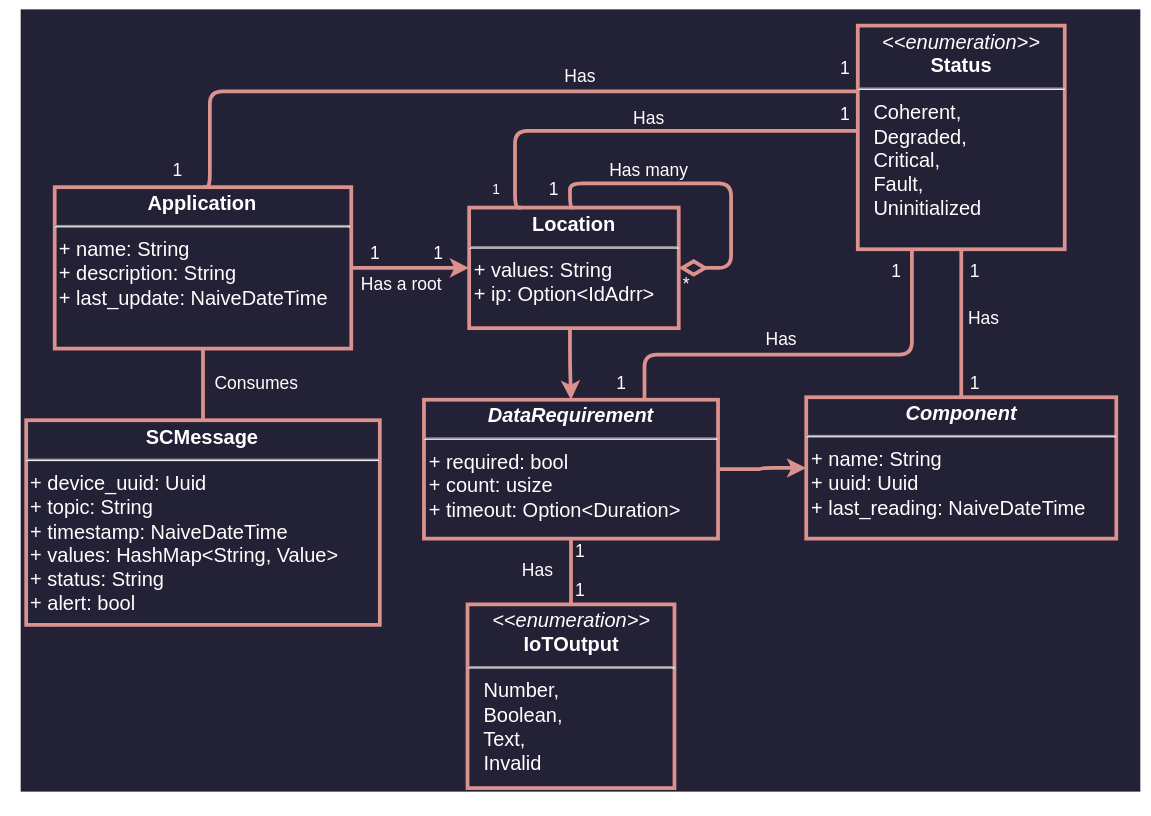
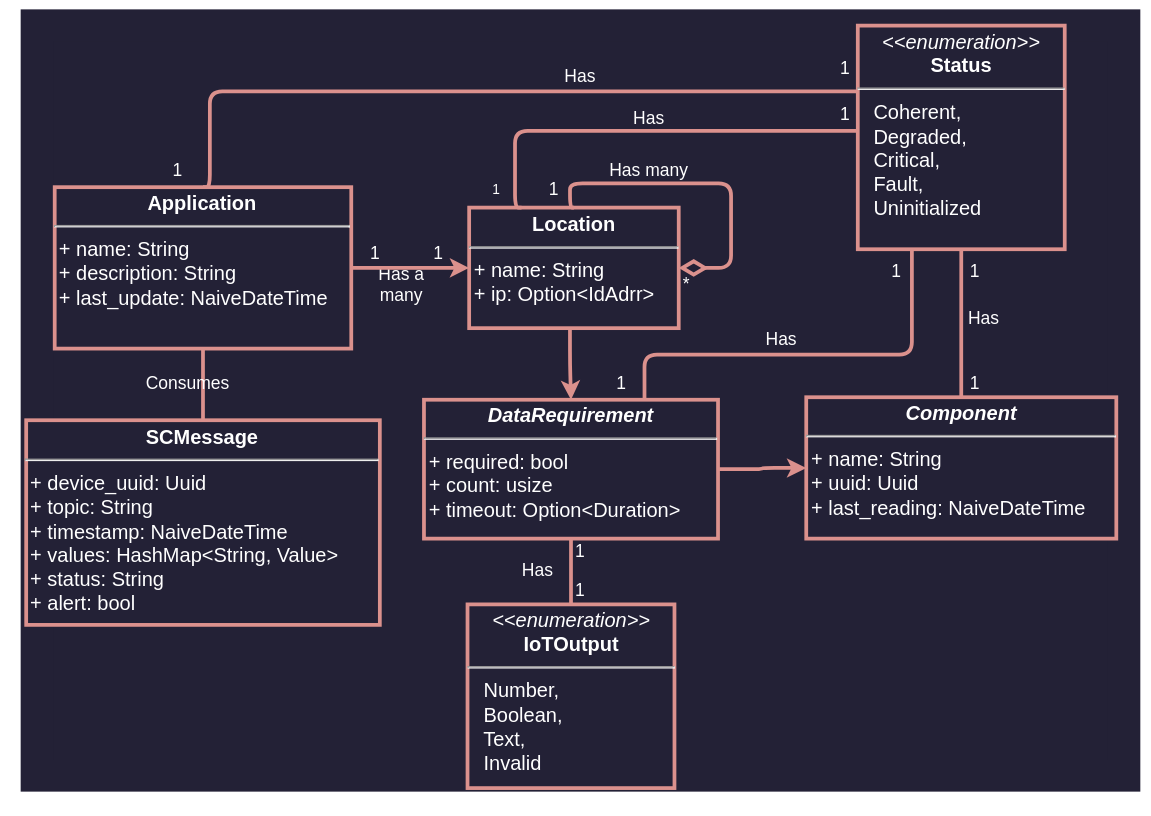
node "Location + values: String + ip: Option<IdAdrr>": label "Location + values: String + ip: Option<IdAdrr>" -> "Location + name: String + ip: Option<IdAdrr>"
node "Has a root": label "Has a root" -> "Has a many"
node "Consumes": moved (258, 384) -> (189, 384)
